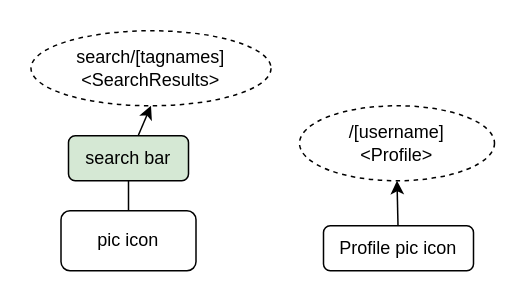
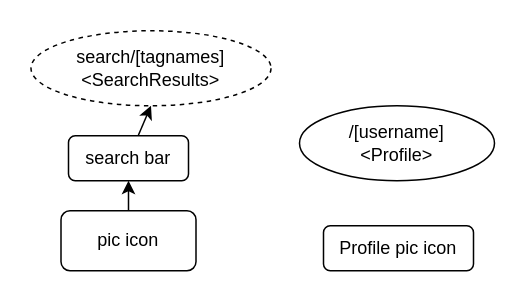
node "/[username] <Profile>": style dashed -> solid
node "search bar": fillcolor #d5e8d4 -> #ffffff
edge "search bar" -- "pic icon": arrowhead none -> classic
edge "Profile pic icon" -> "/[username] <Profile>": removed
